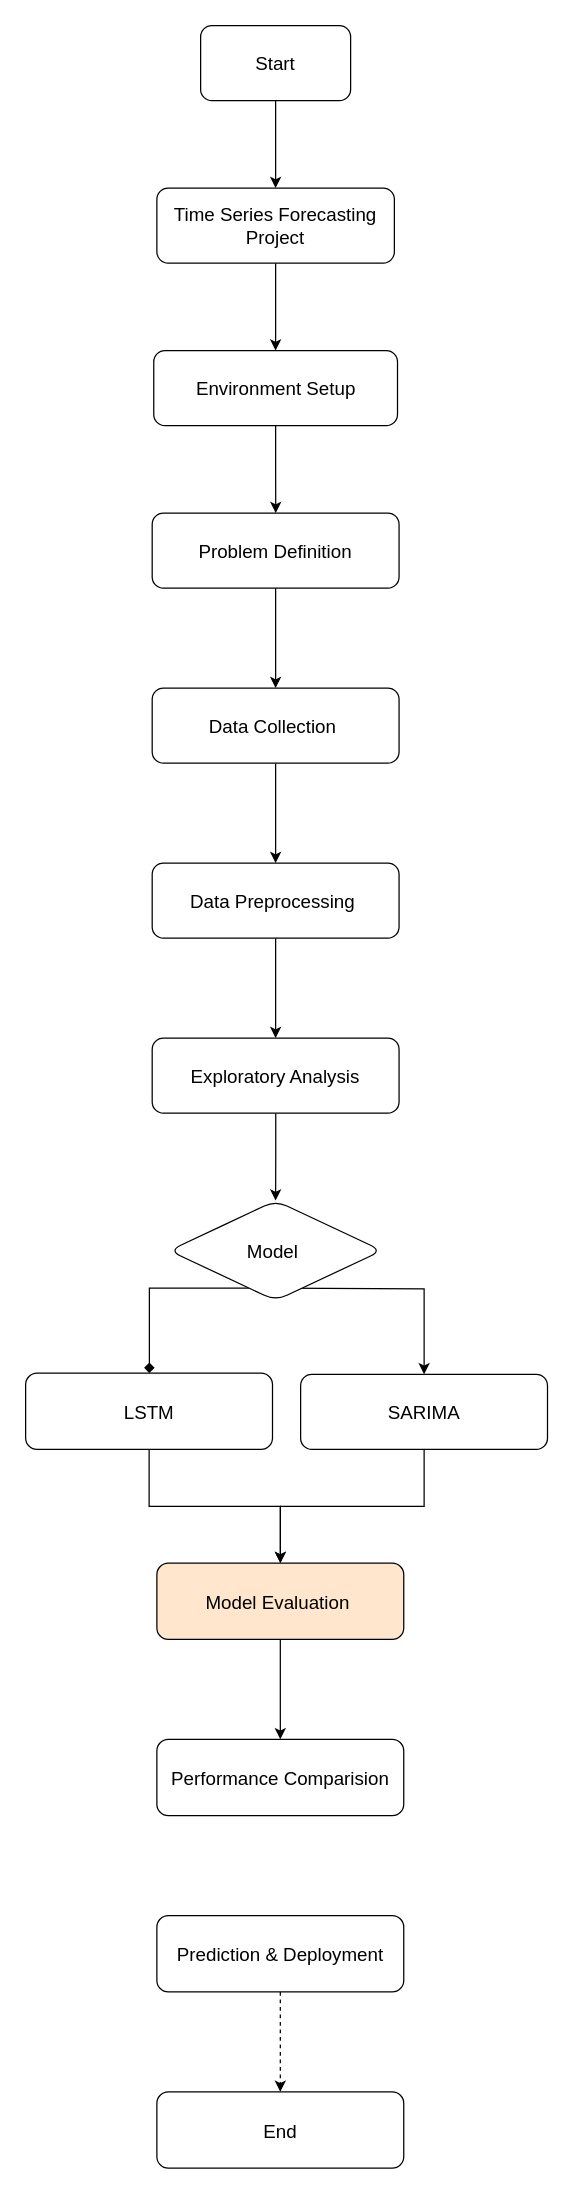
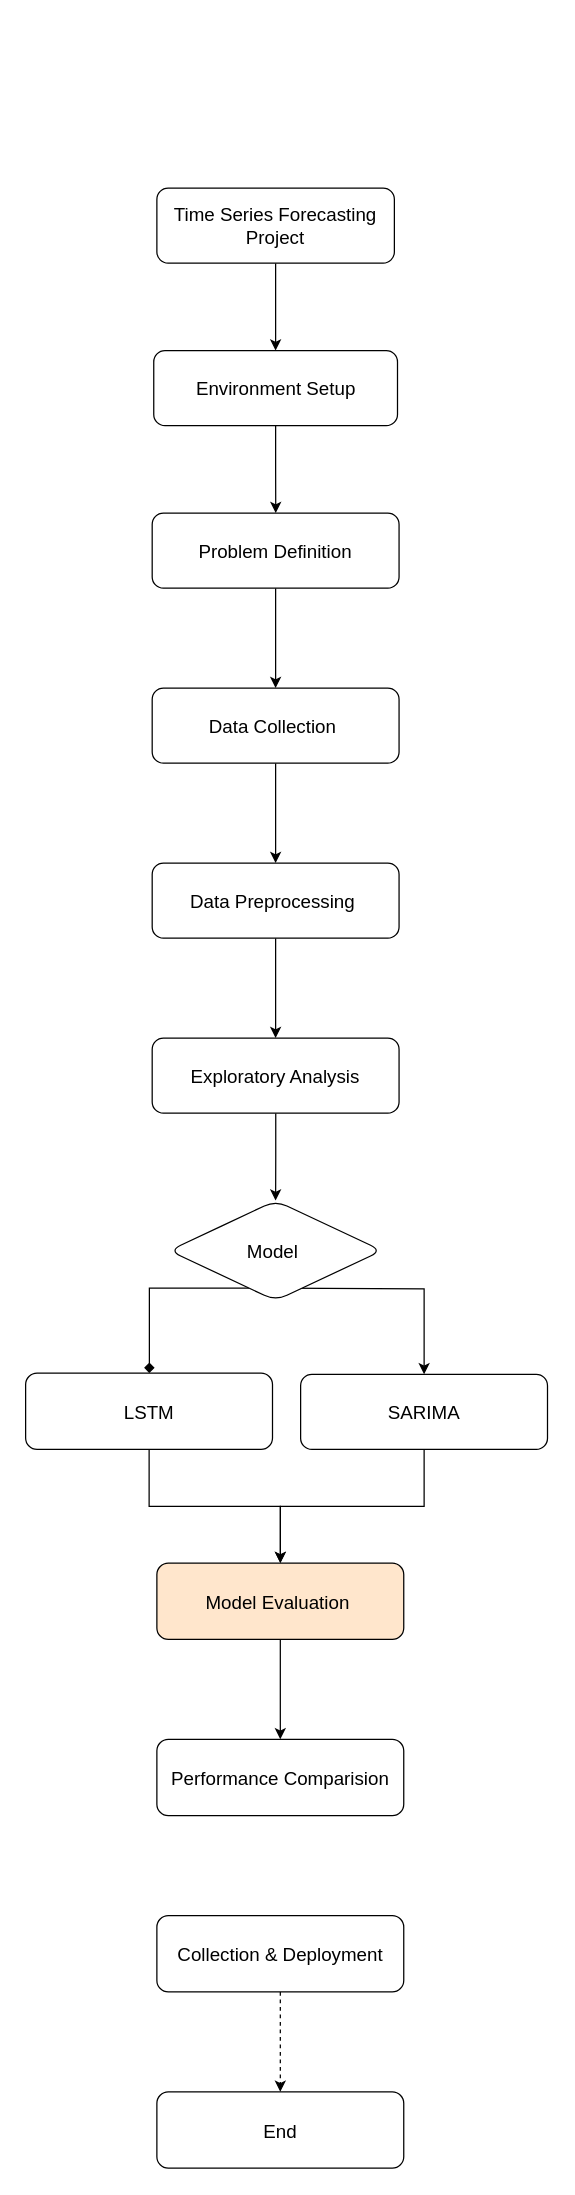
node "Start": removed
edge "Start" -> "Time Series Forecasting Project": removed
node "Prediction & Deployment": label "Prediction & Deployment" -> "Collection & Deployment"
